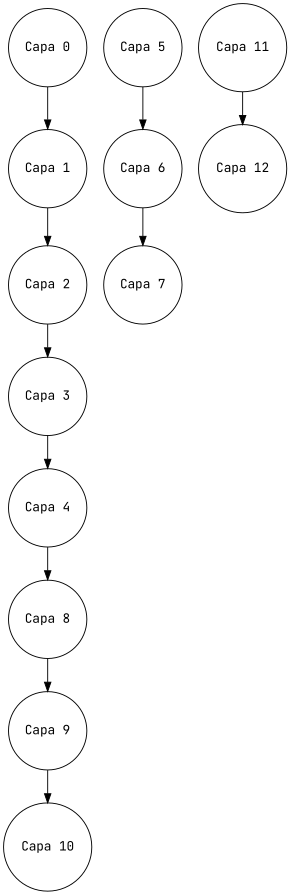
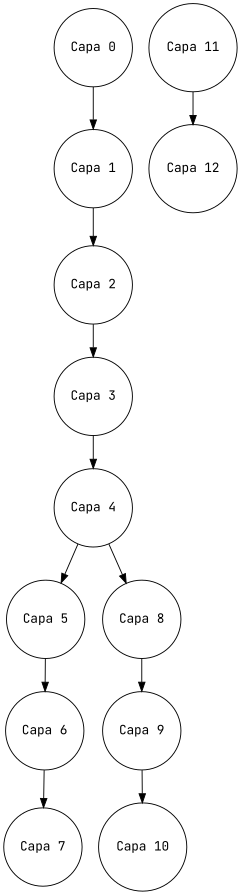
edge "Capa 4" -> "Capa 5": added
